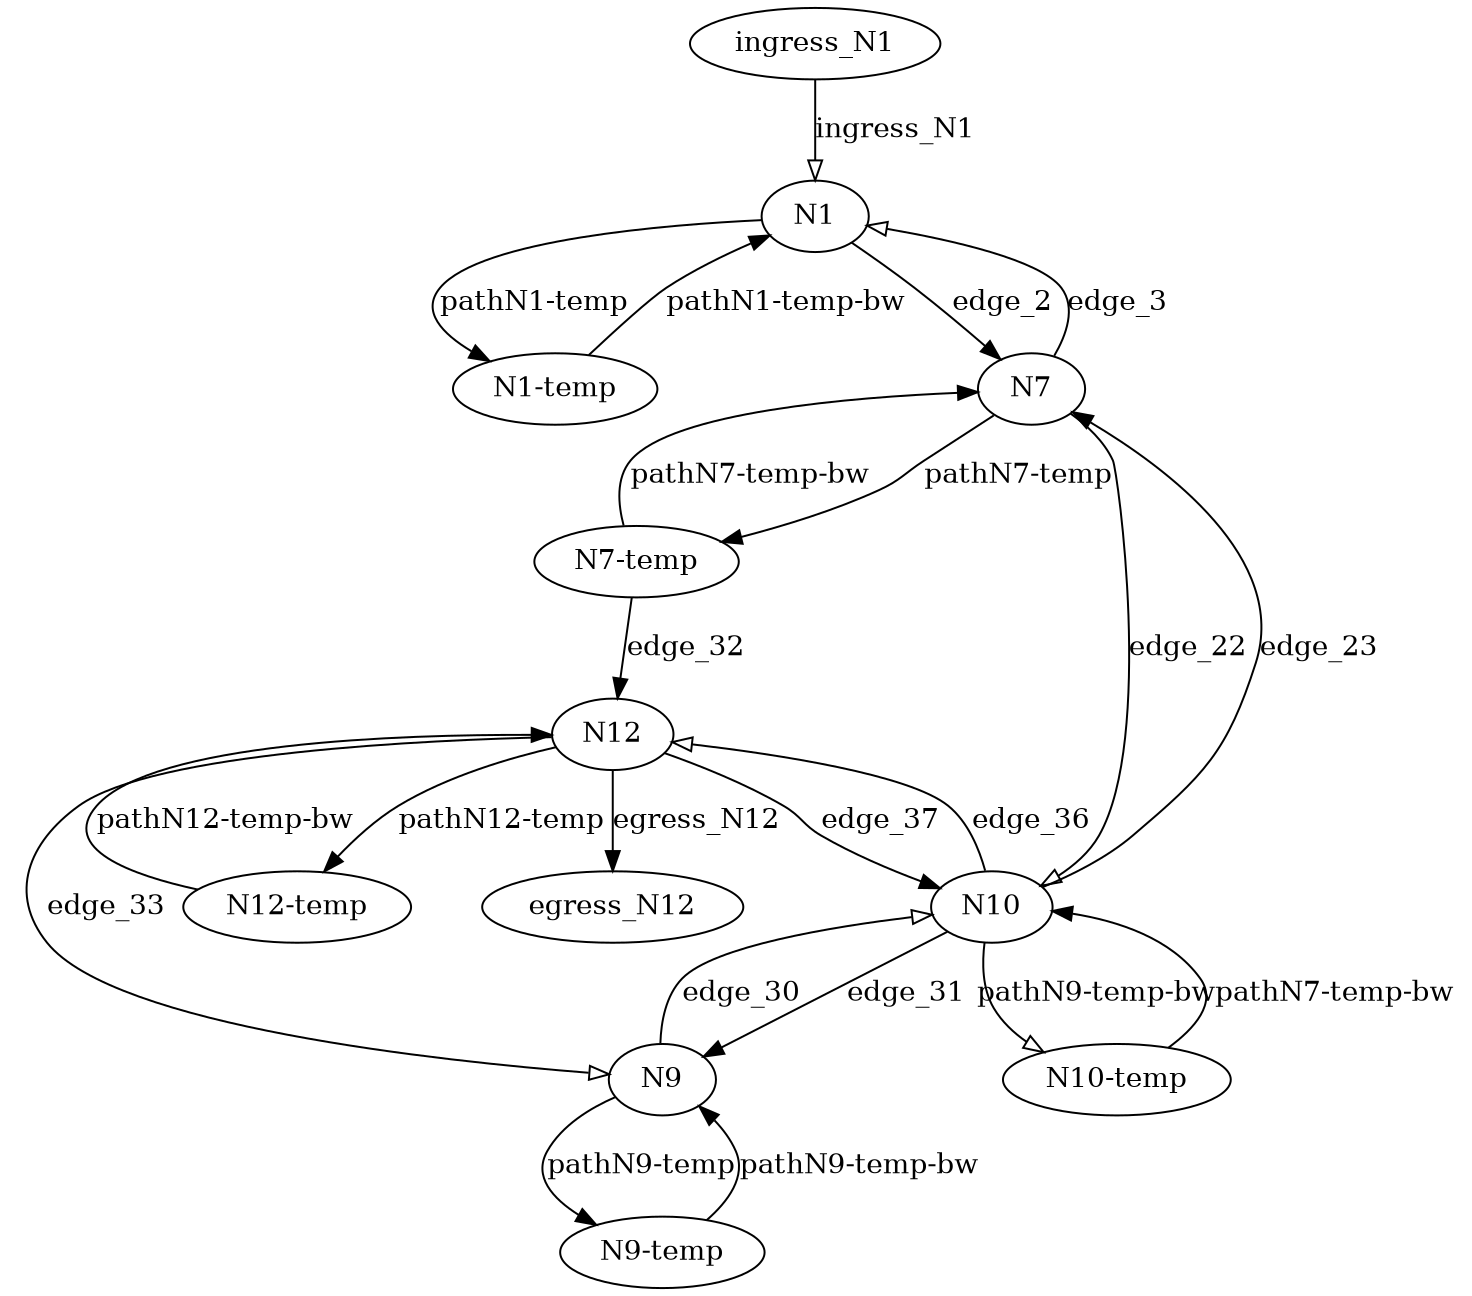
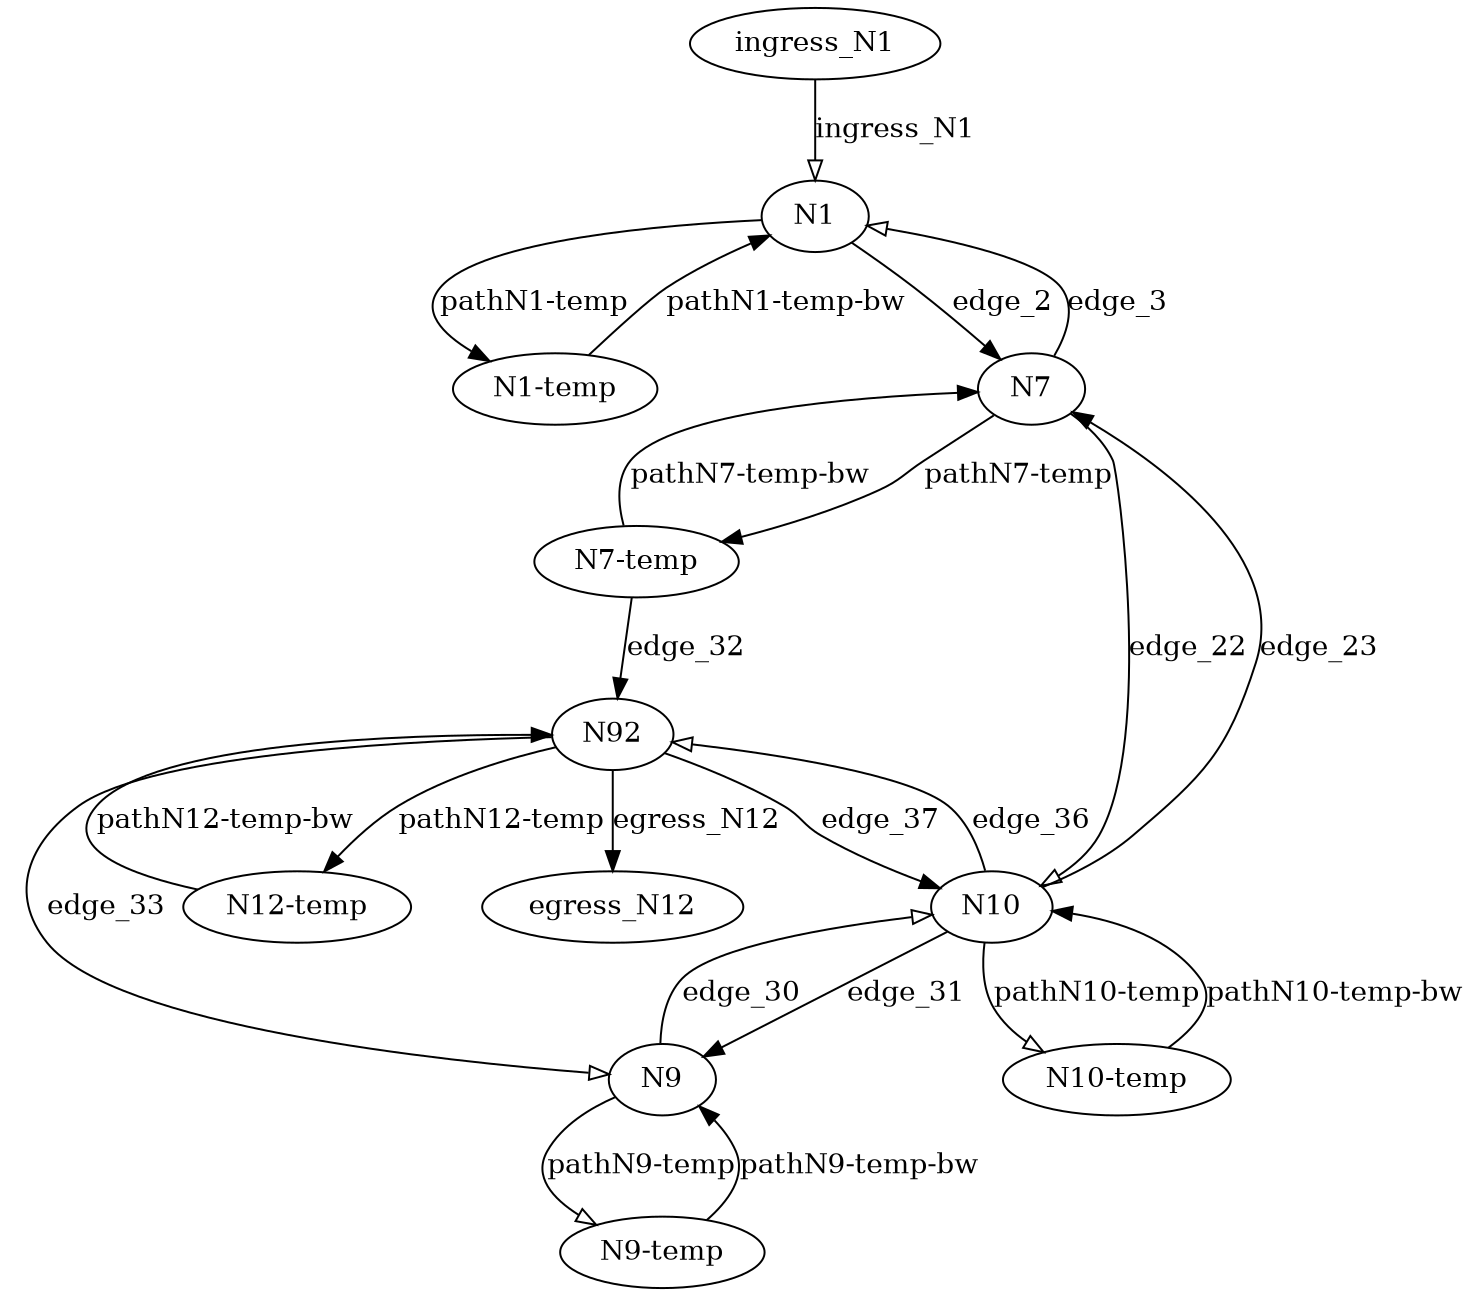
node "N12": label "N12" -> "N92"
edge "N10" -> "N10-temp": label "pathN9-temp-bw" -> "pathN10-temp"
edge "N10-temp" -> "N10": label "pathN7-temp-bw" -> "pathN10-temp-bw"
edge "N9" -> "N9-temp": arrowhead normal -> onormal
